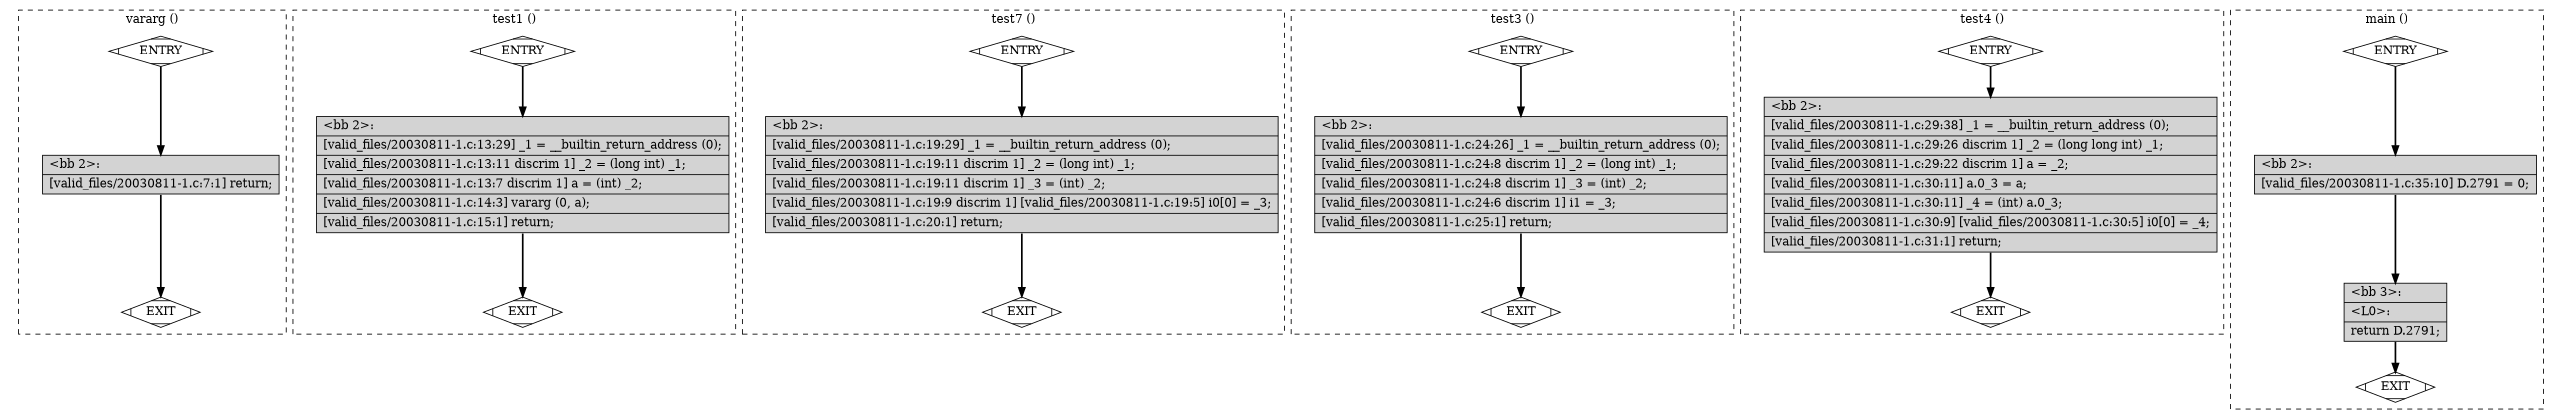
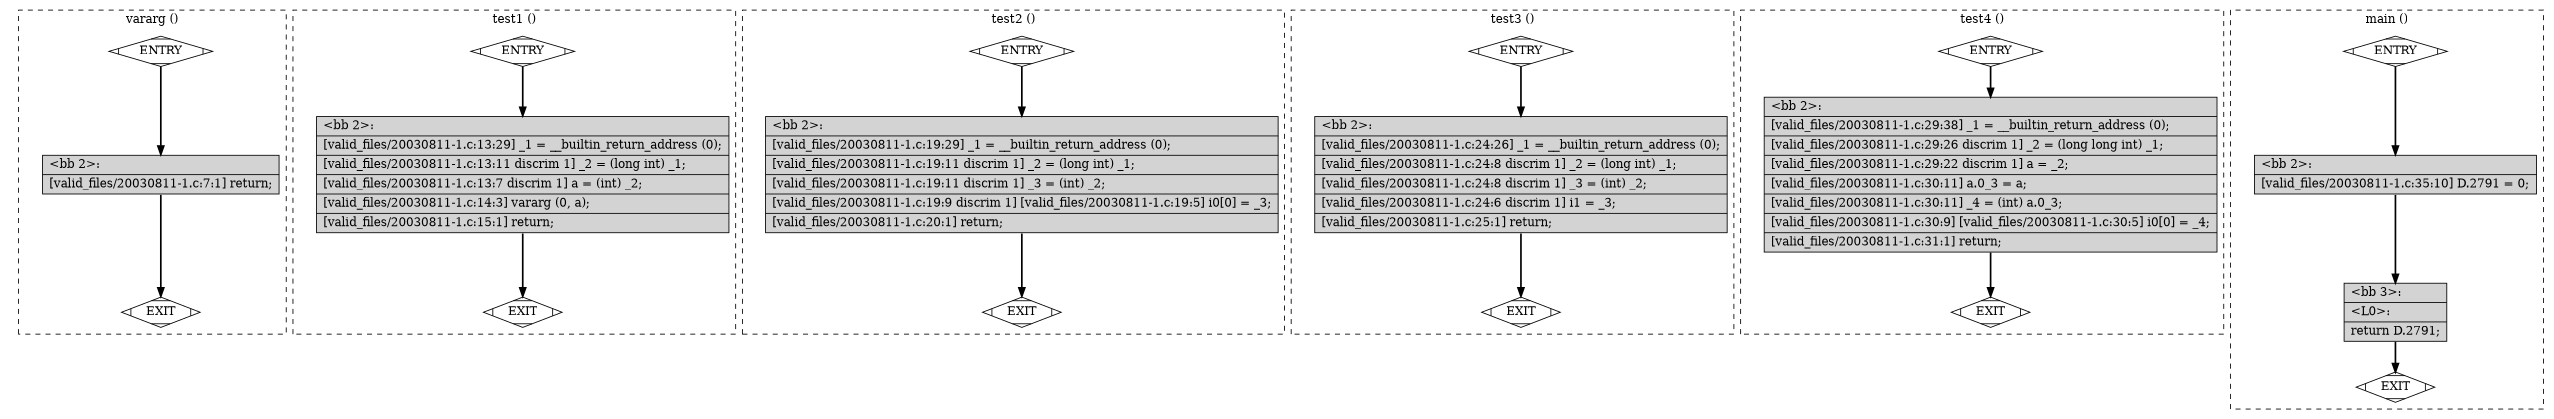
cluster "test7 ()": label "test7 ()" -> "test2 ()"
